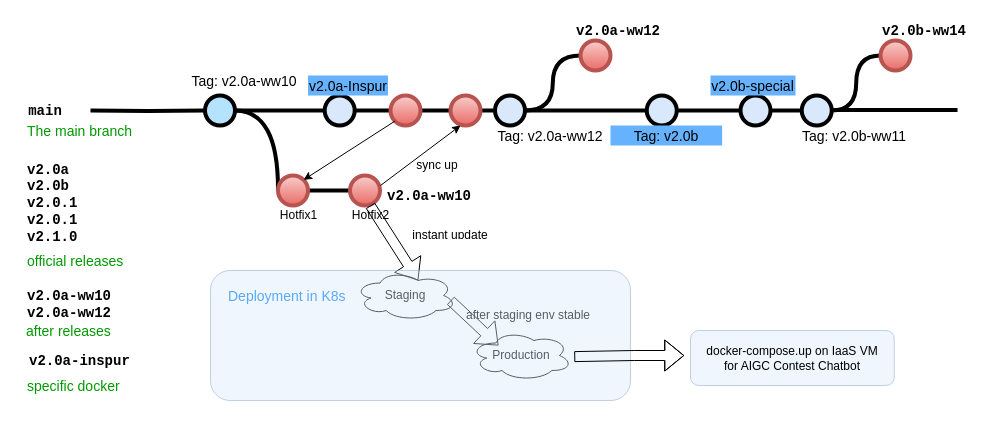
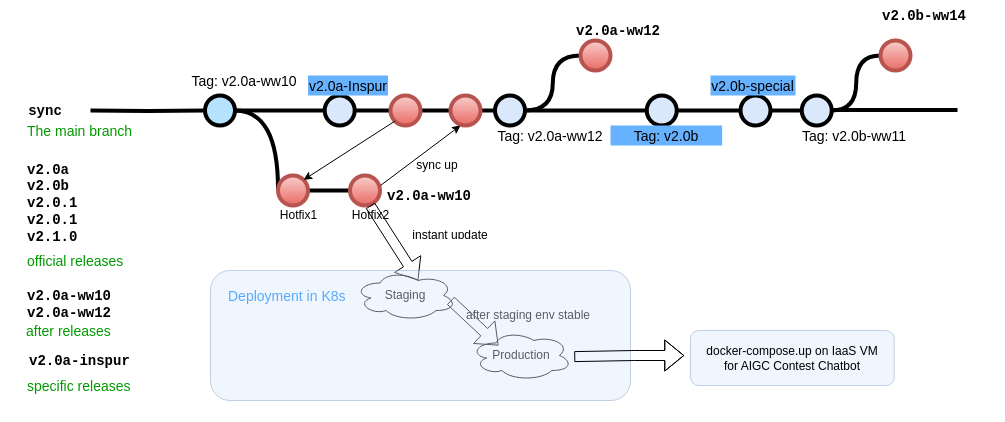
node "v2.0b-ww14": moved (932, 31) -> (932, 16)
node "main": label "main" -> "sync"
node "specific docker": label "specific docker" -> "specific releases"
